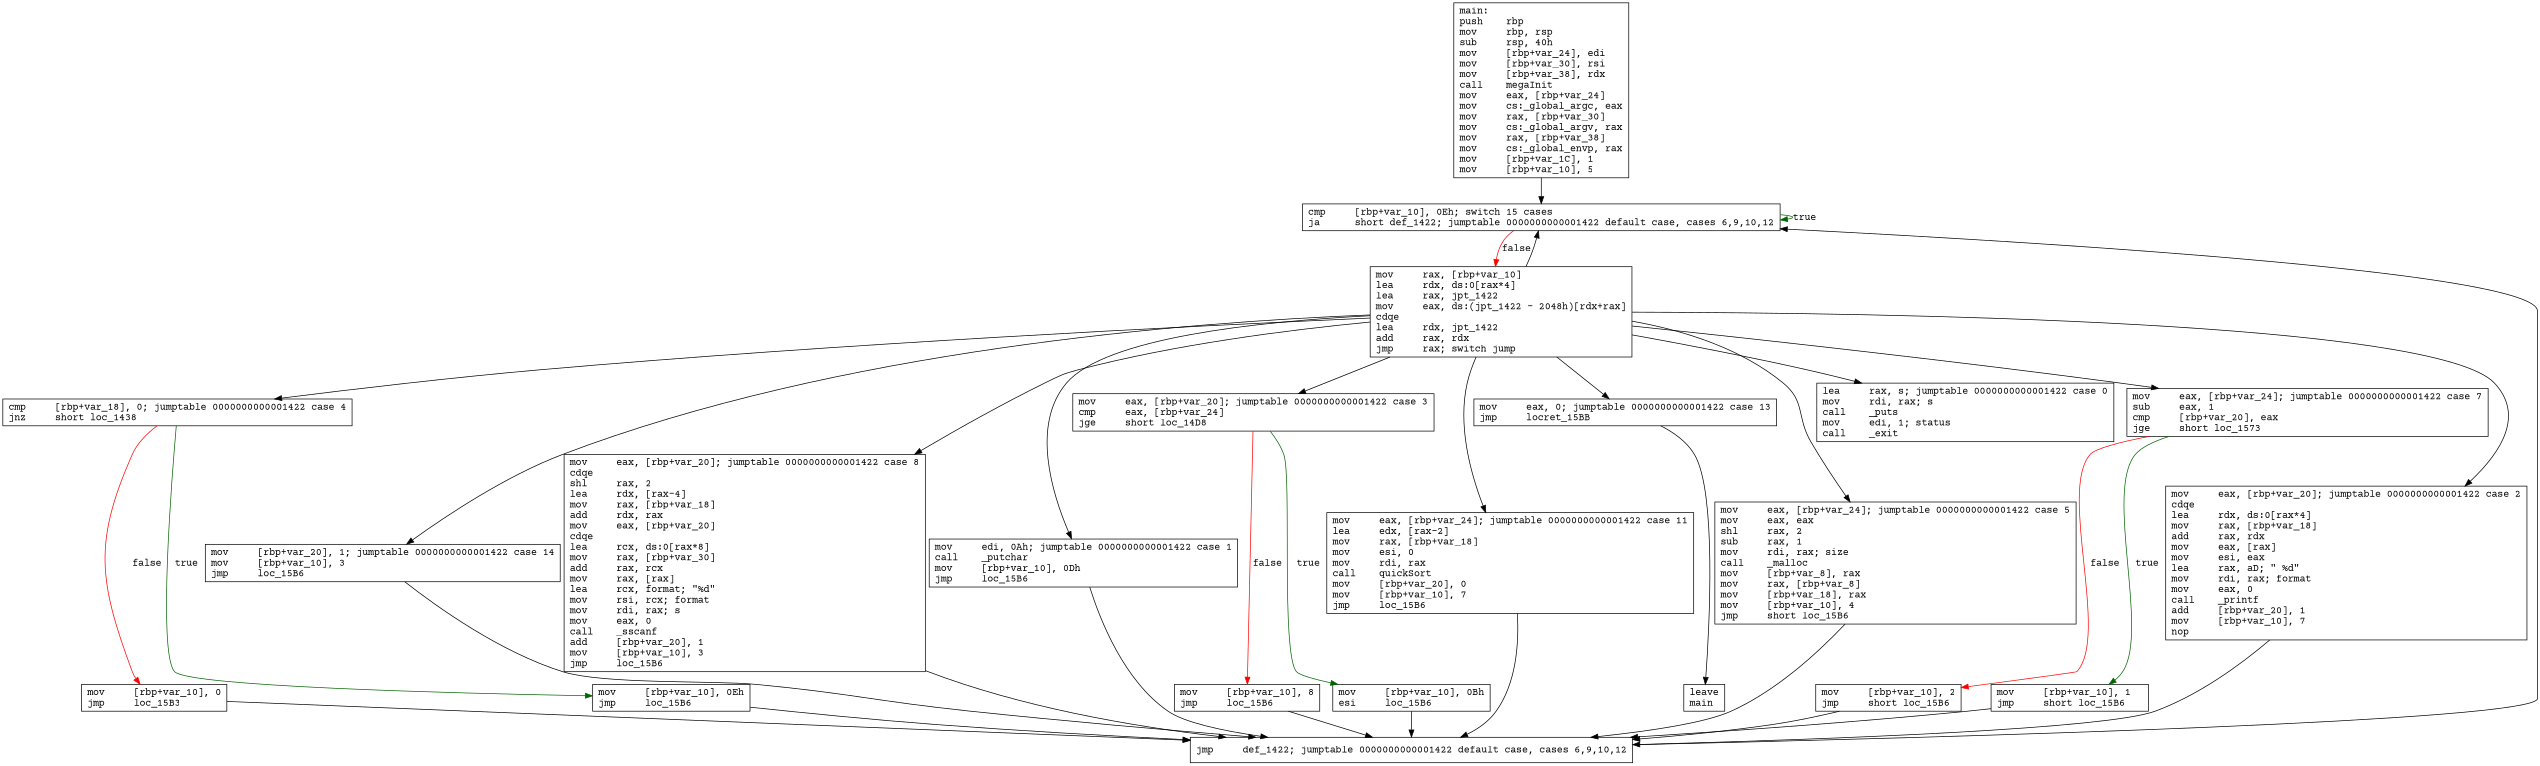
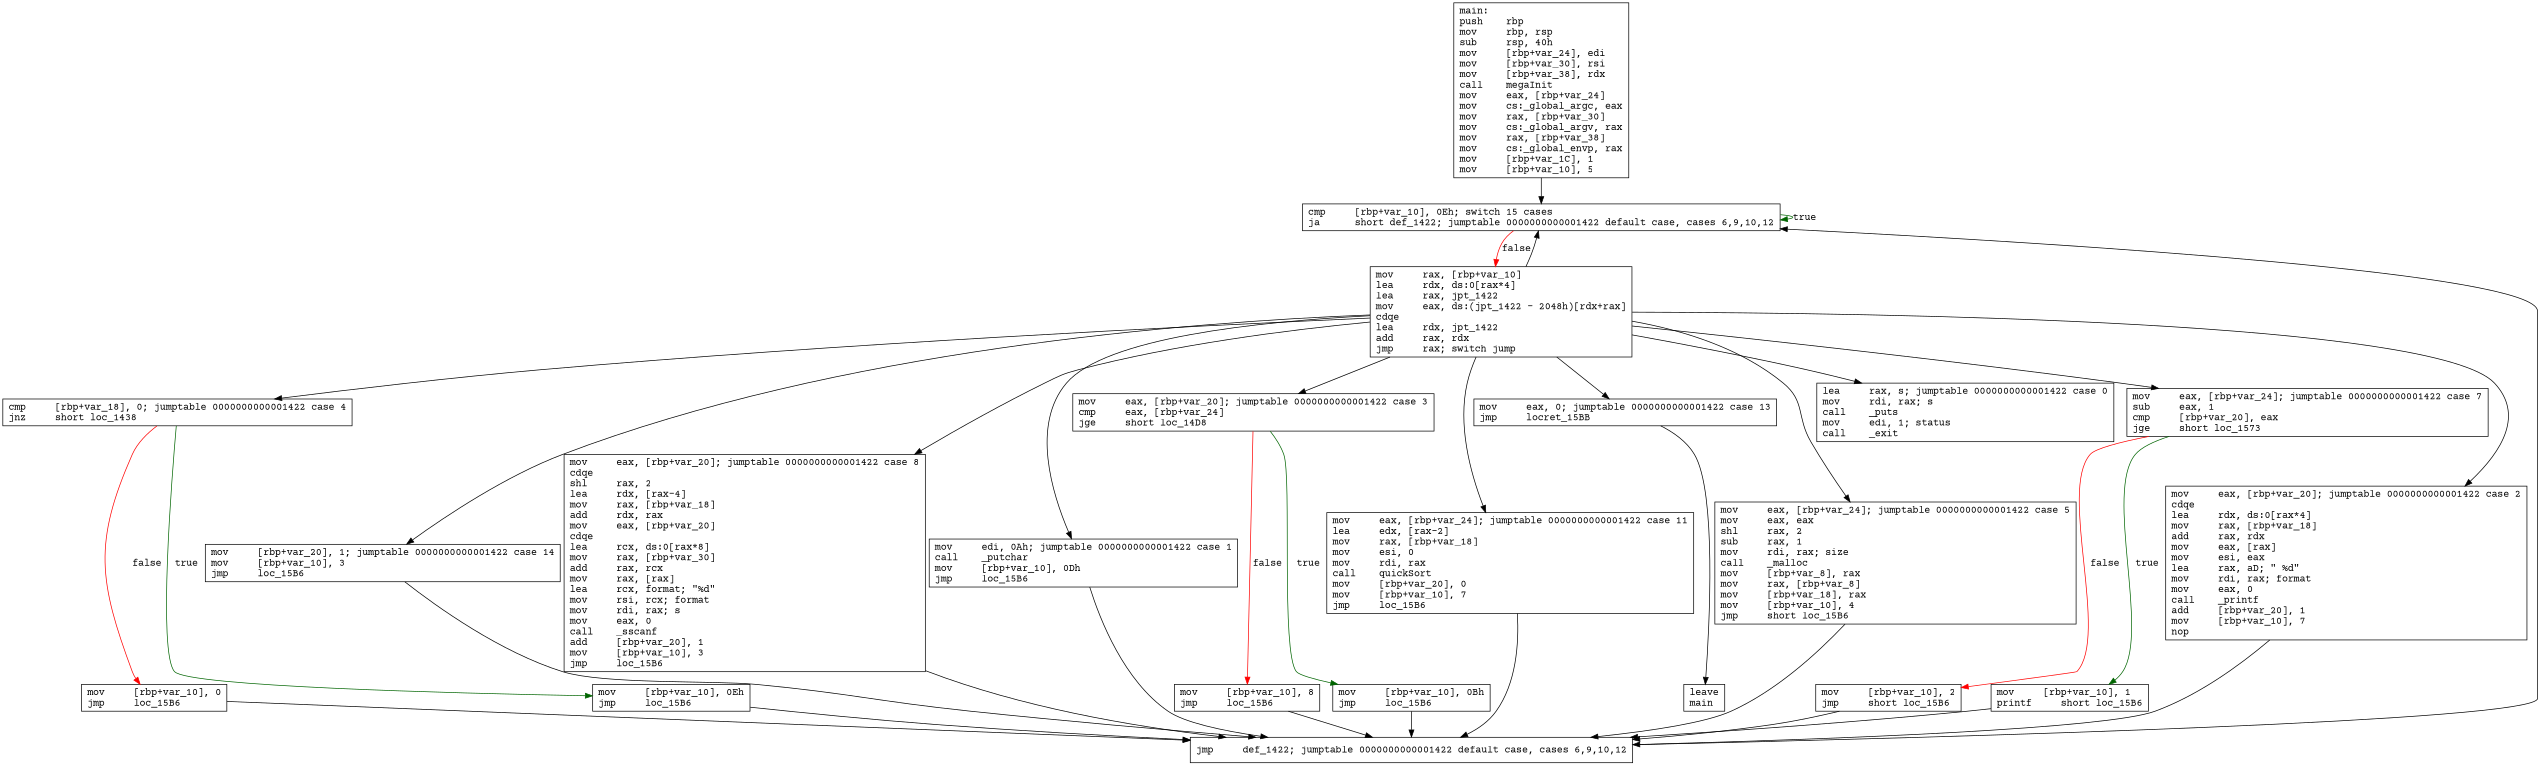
node "mov     [rbp+var_10], 0 jmp     loc_15B3": label "mov     [rbp+var_10], 0 jmp     loc_15B3" -> "mov     [rbp+var_10], 0 jmp     loc_15B6"
node "mov     [rbp+var_10], 0Bh esi     loc_15B6": label "mov     [rbp+var_10], 0Bh esi     loc_15B6" -> "mov     [rbp+var_10], 0Bh jmp     loc_15B6"
node "mov     [rbp+var_10], 1 jmp     short loc_15B6": label "mov     [rbp+var_10], 1 jmp     short loc_15B6" -> "mov     [rbp+var_10], 1 printf     short loc_15B6"
